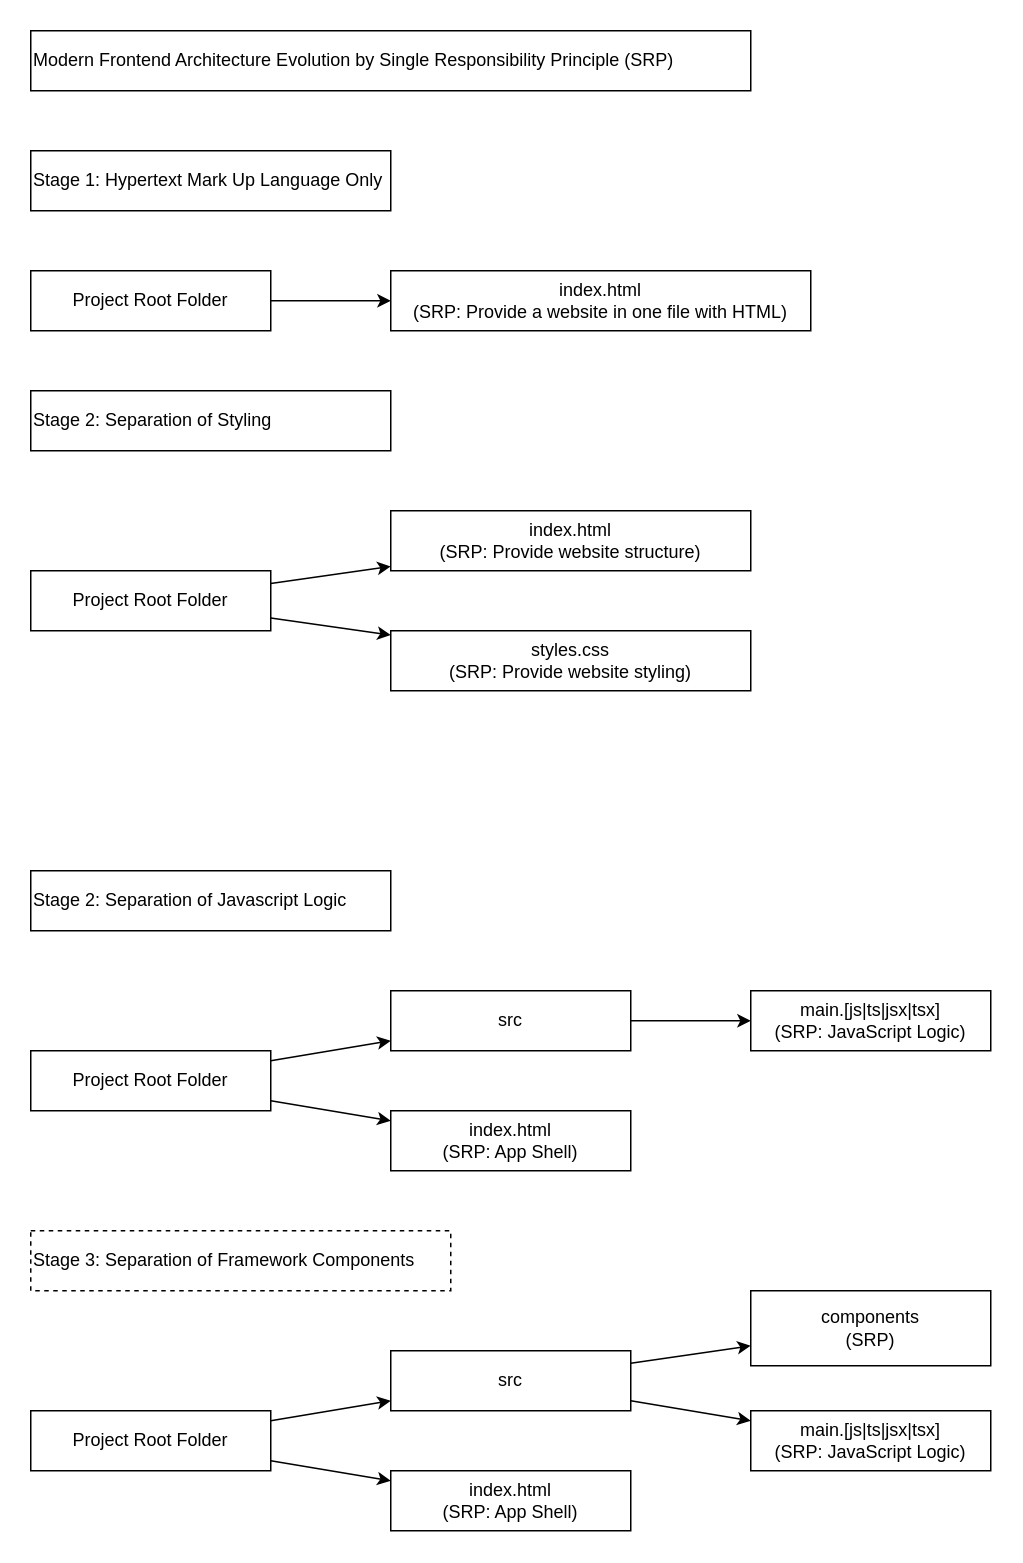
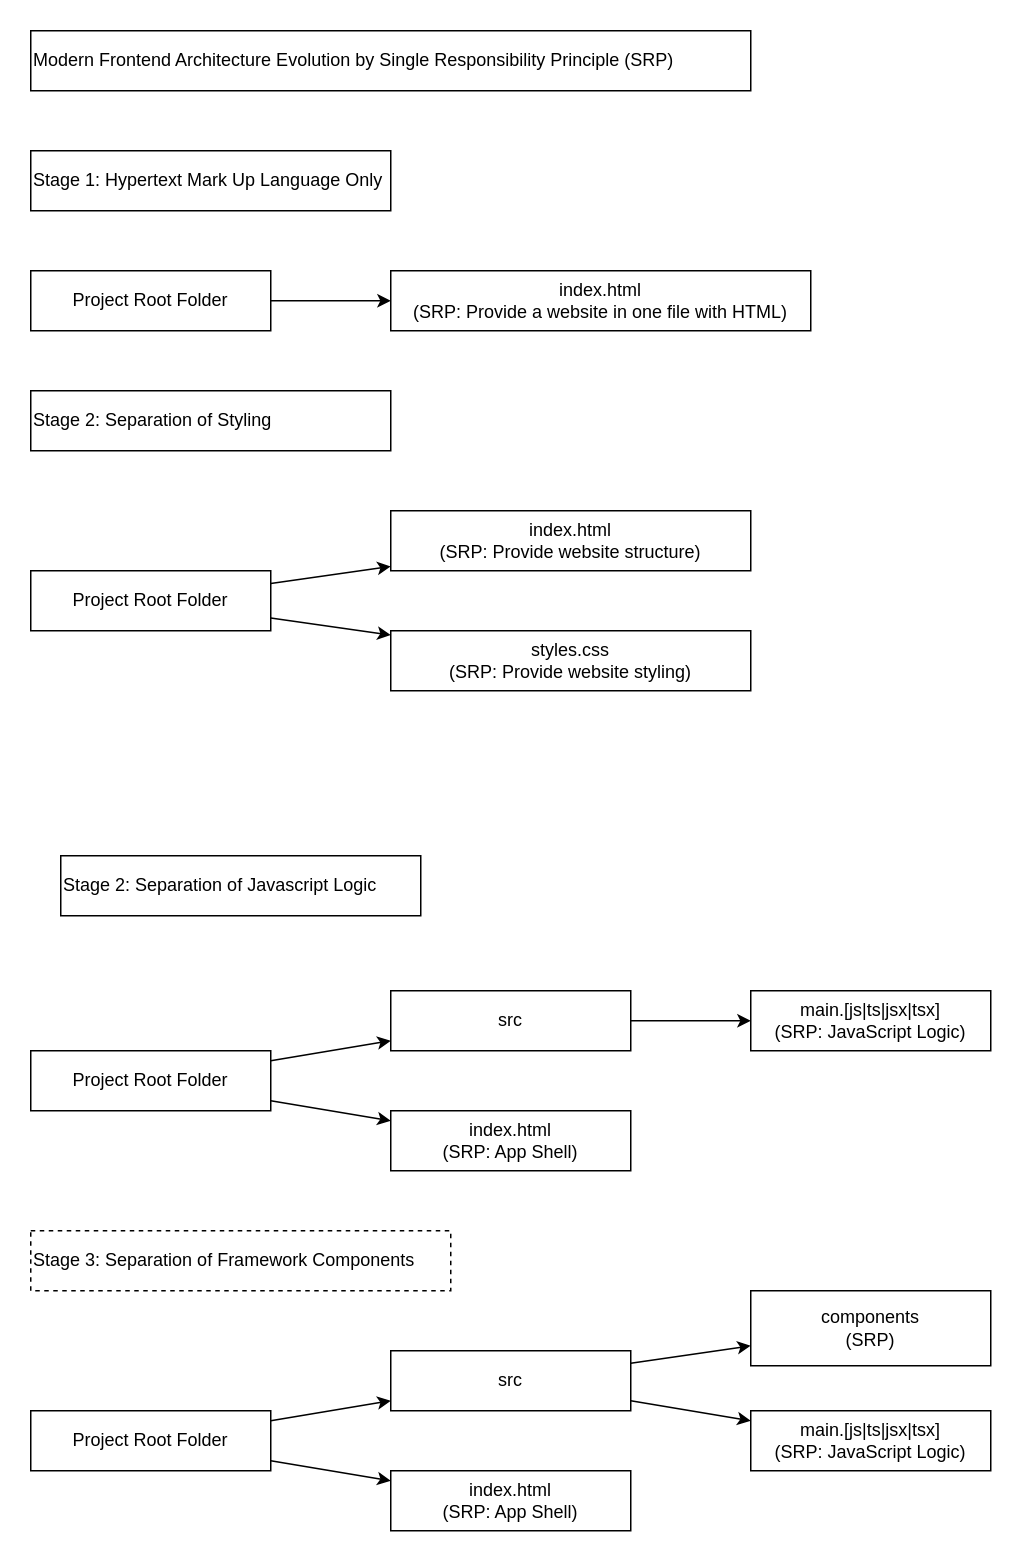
node "Stage 2: Separation of Javascript Logic": moved (211, 901) -> (241, 886)
